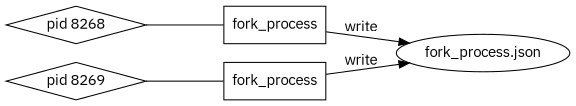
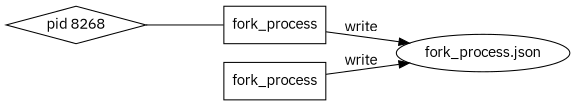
node "pid 8269": removed
